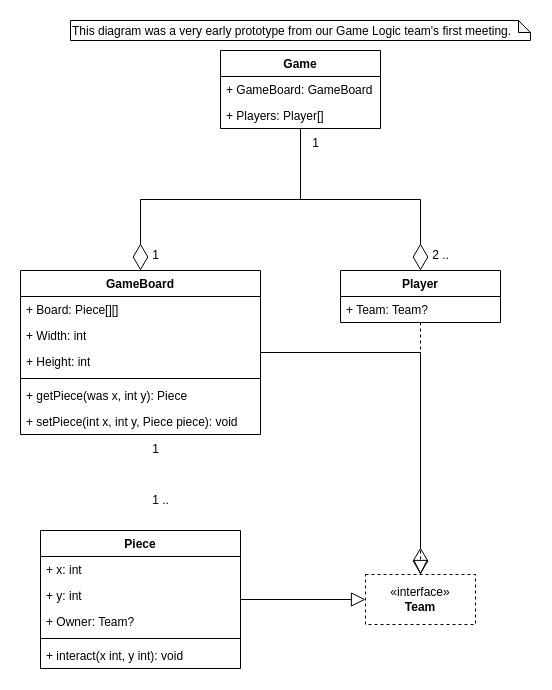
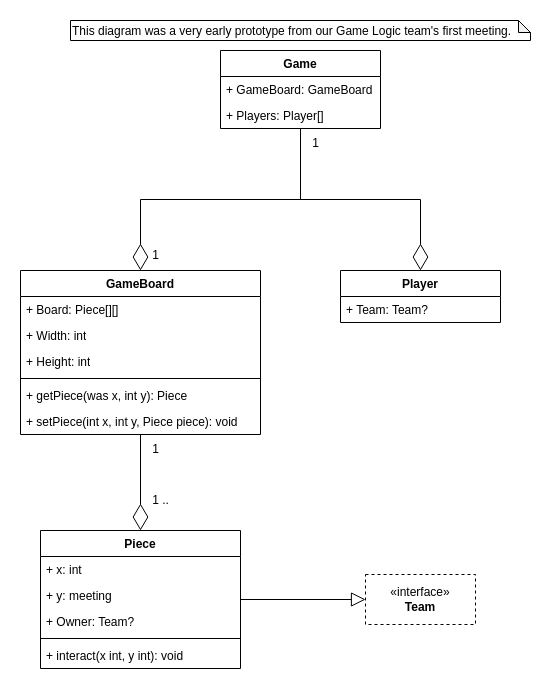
node "2 ..": removed
edge "Player" -> "«interface» Team": removed
edge "GameBoard" -> "«interface» Team": now "GameBoard" -> "Piece"
node "+ y: int": label "+ y: int" -> "+ y: meeting"
